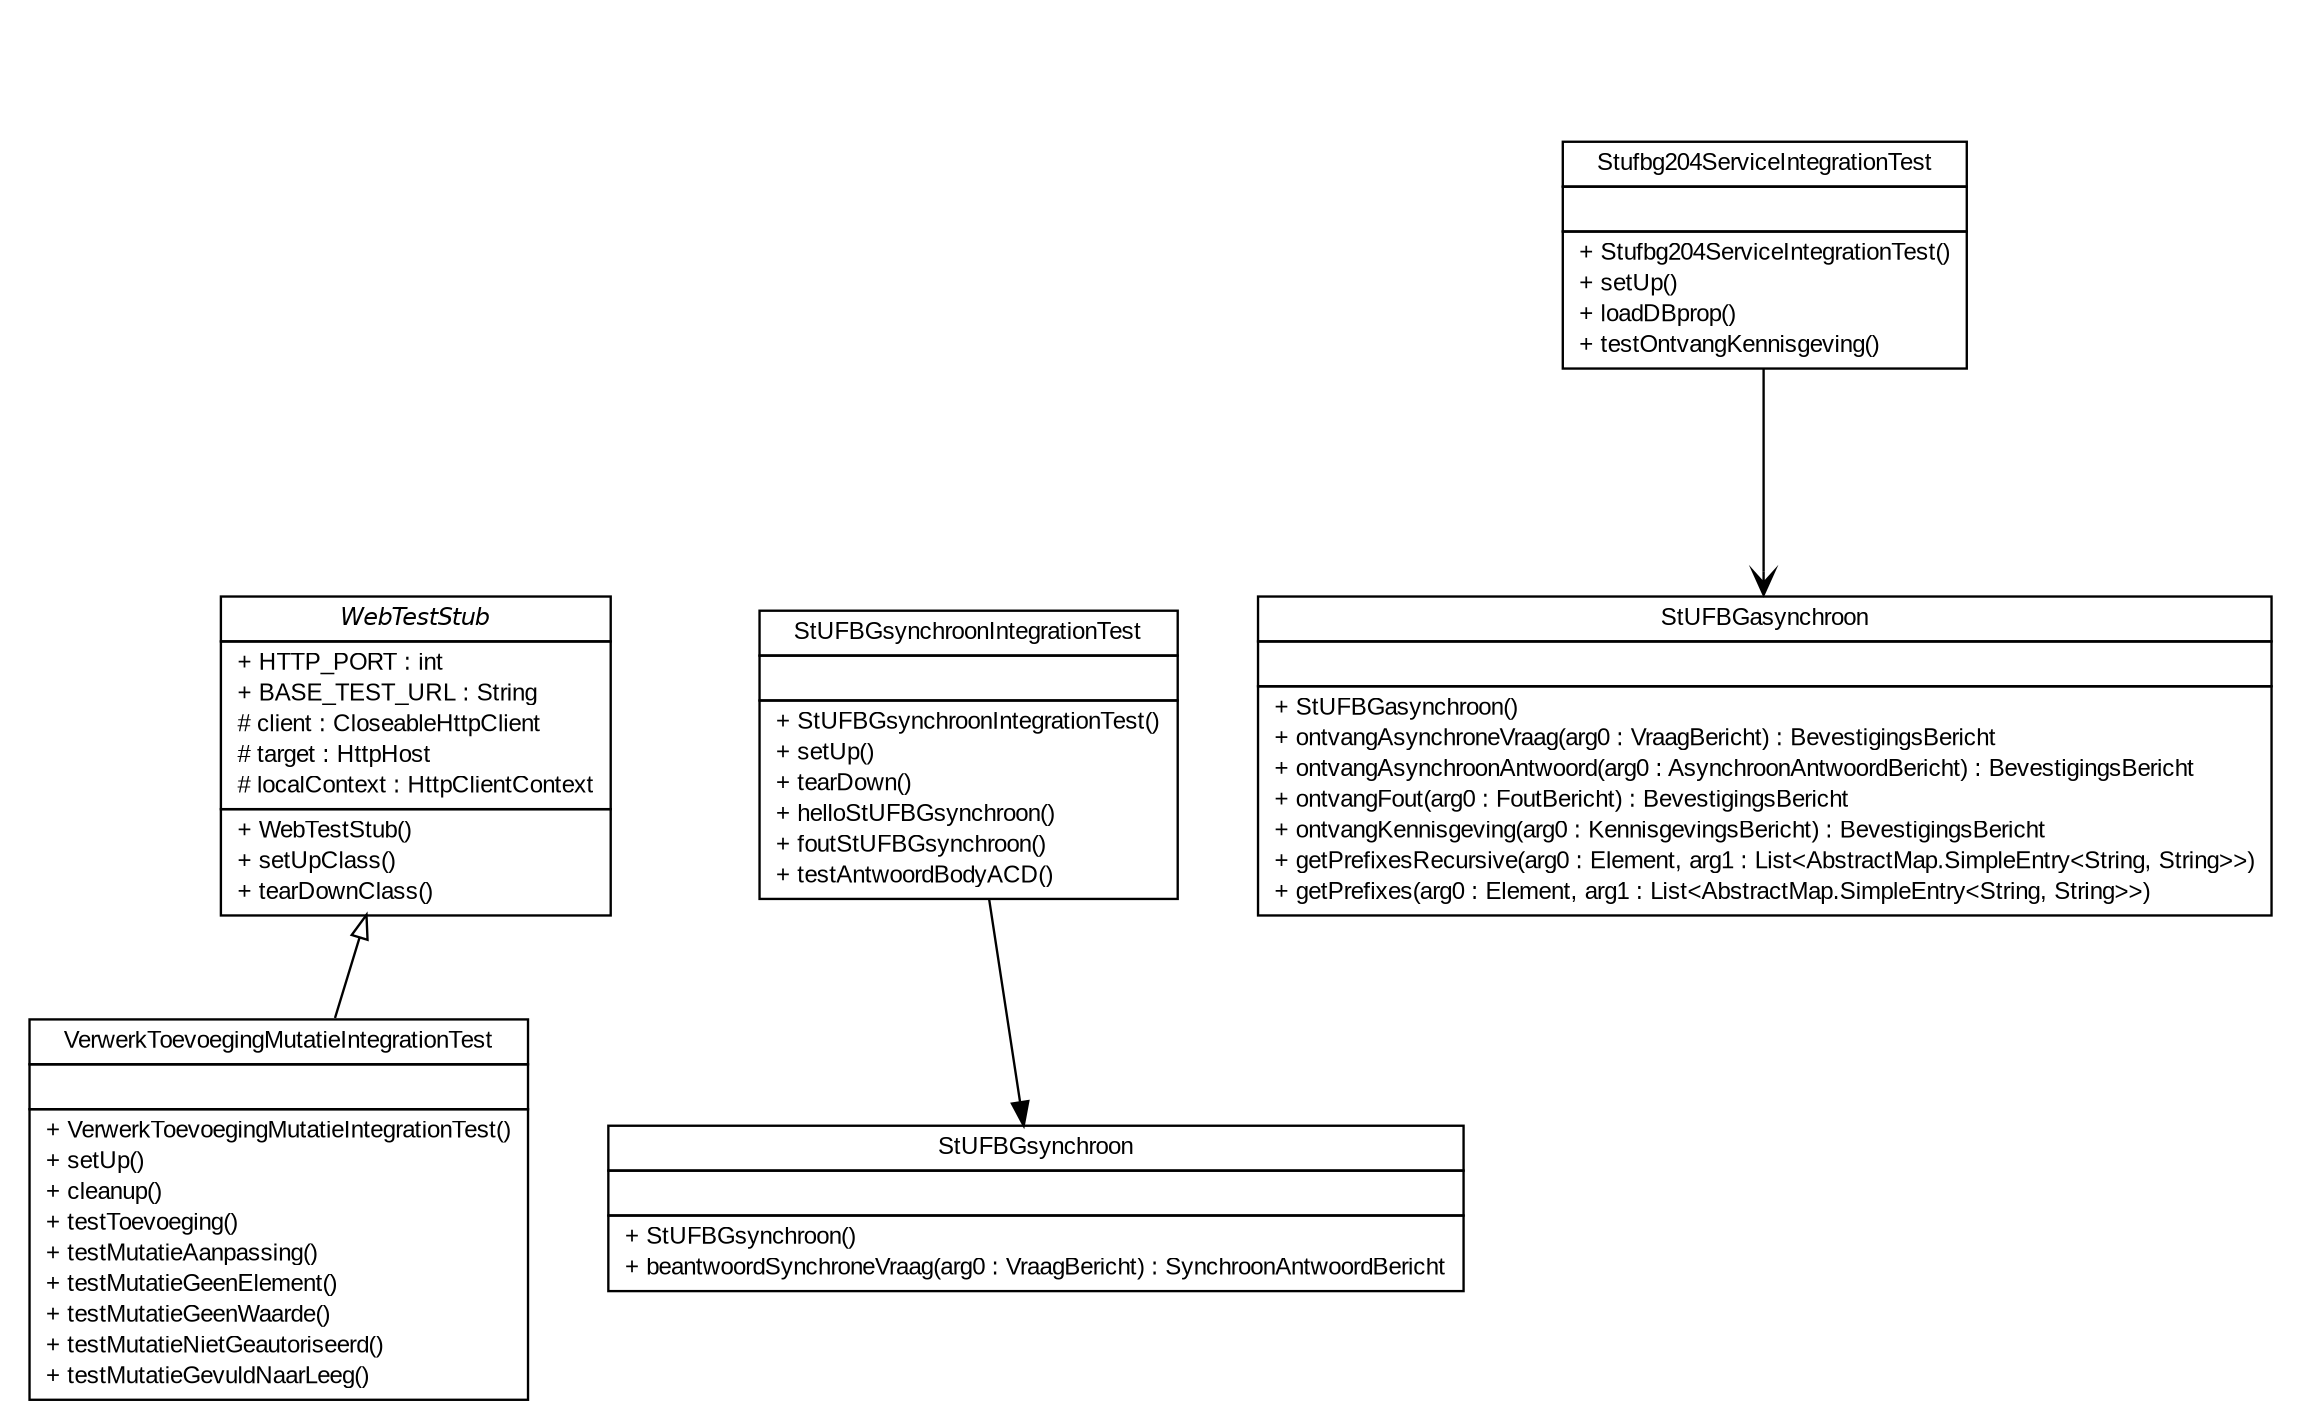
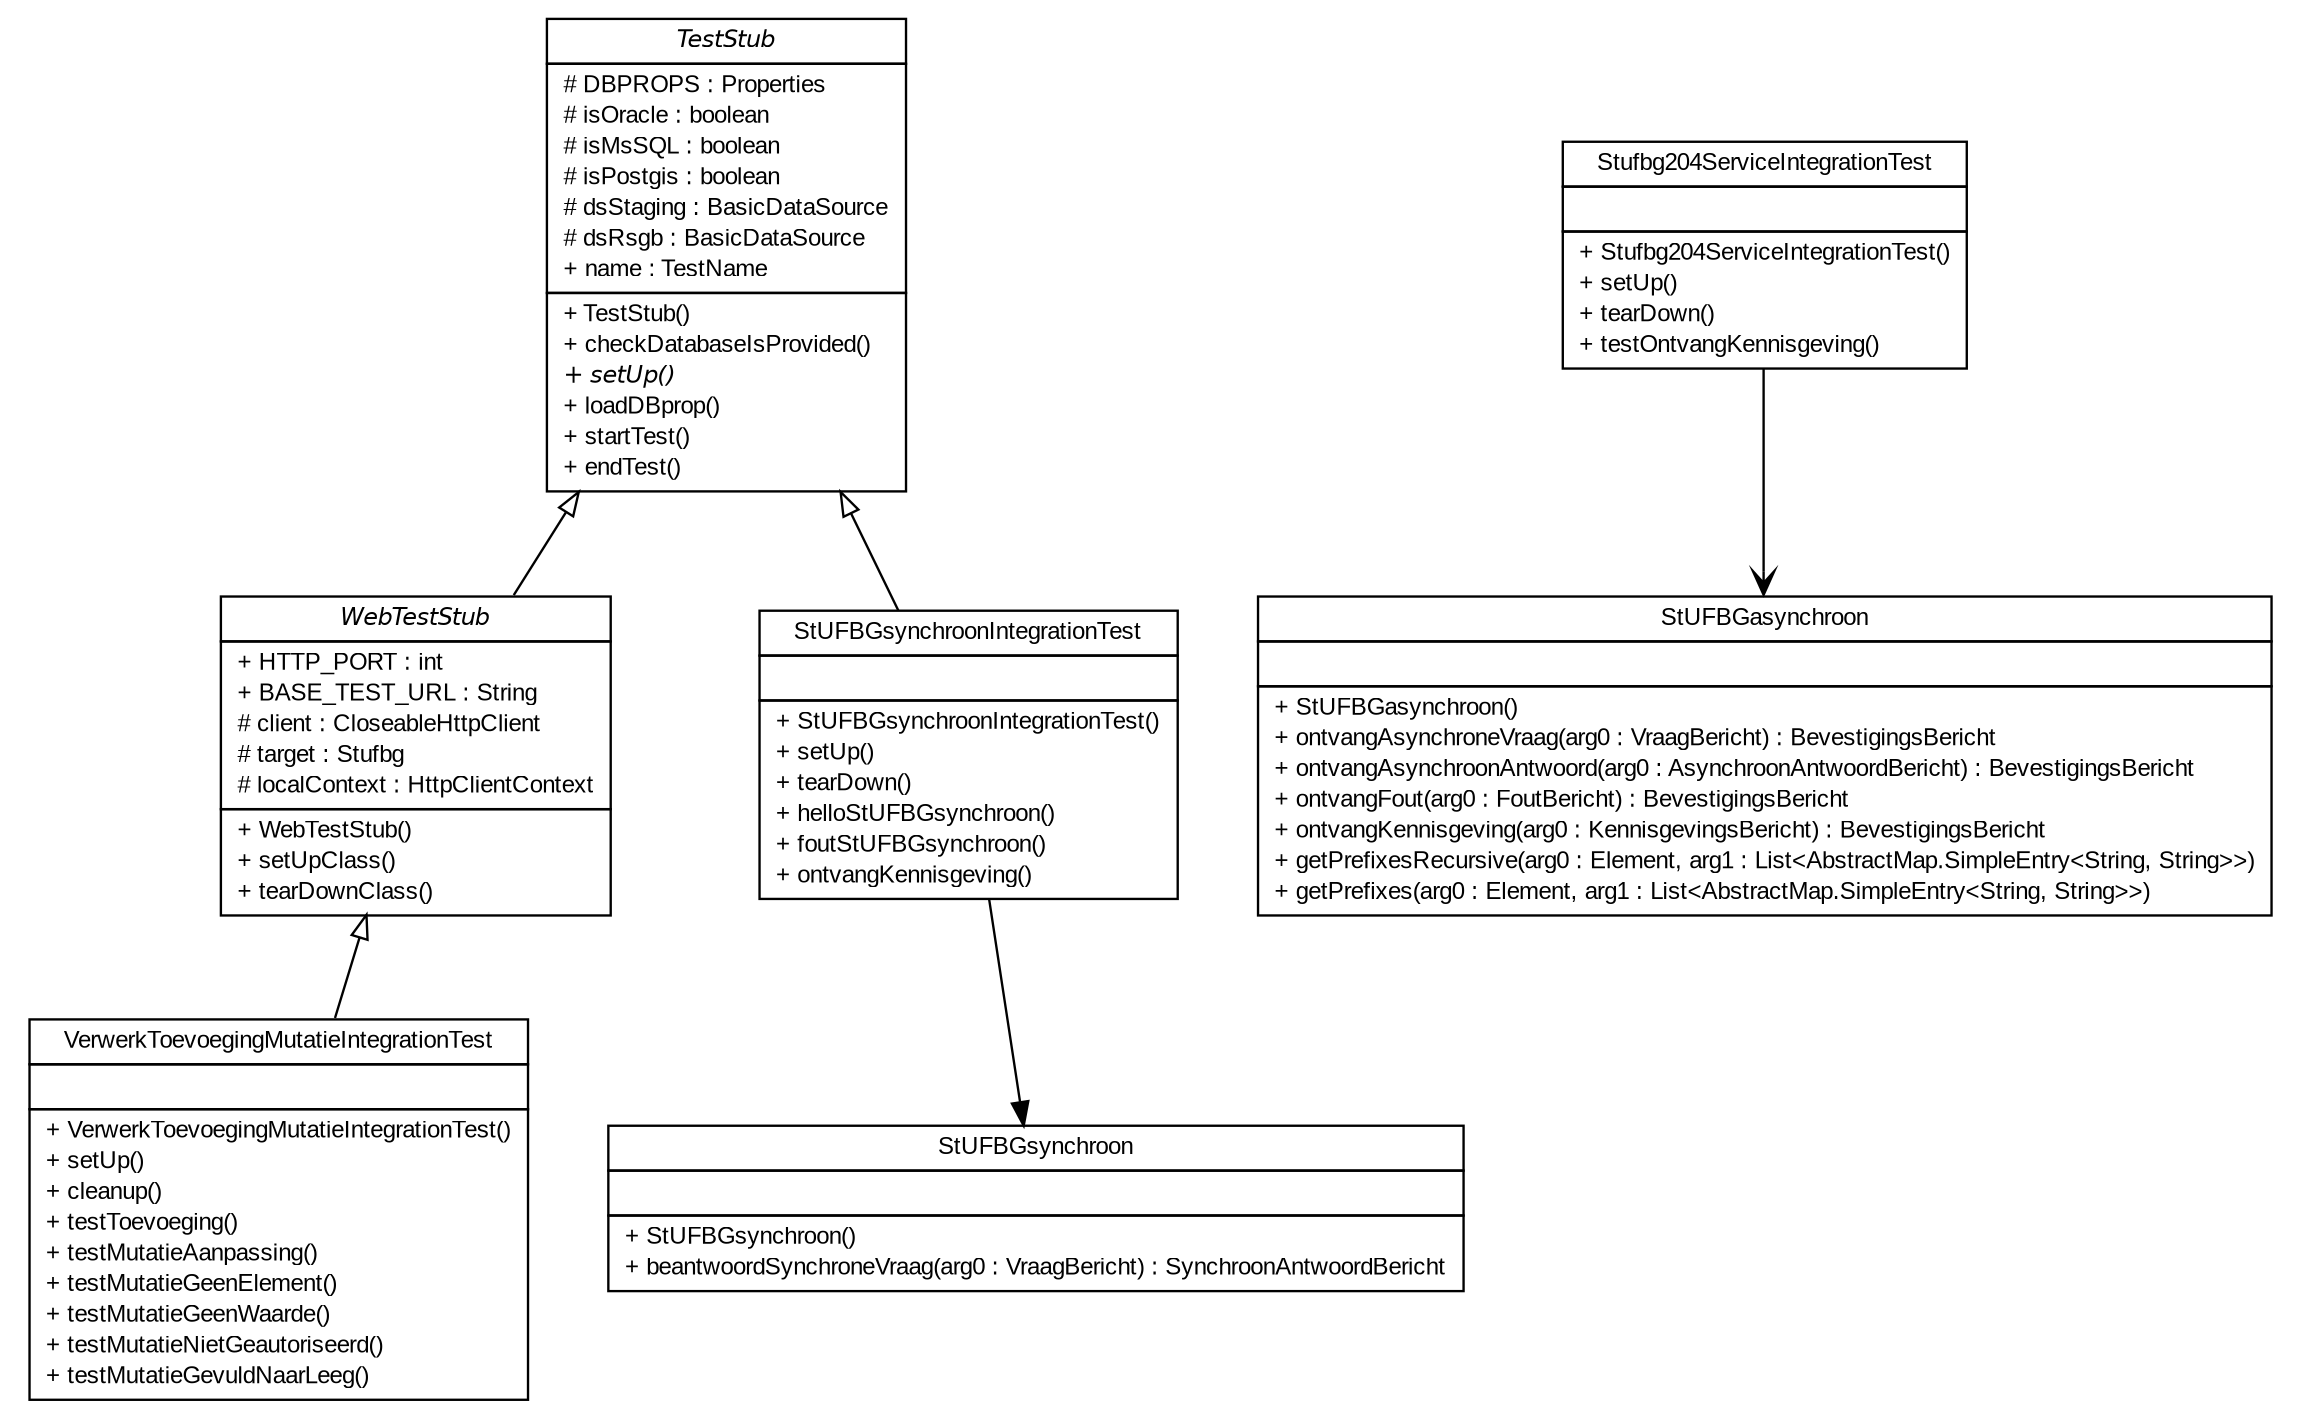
node "TestStub": added
node "Stufbg204ServiceIntegrationTest": text "+ loadDBprop()" -> "+ tearDown()"
node "WebTestStub": text "# target : HttpHost" -> "# target : Stufbg"
node "StUFBGsynchroonIntegrationTest": text "+ testAntwoordBodyACD()" -> "+ ontvangKennisgeving()"
